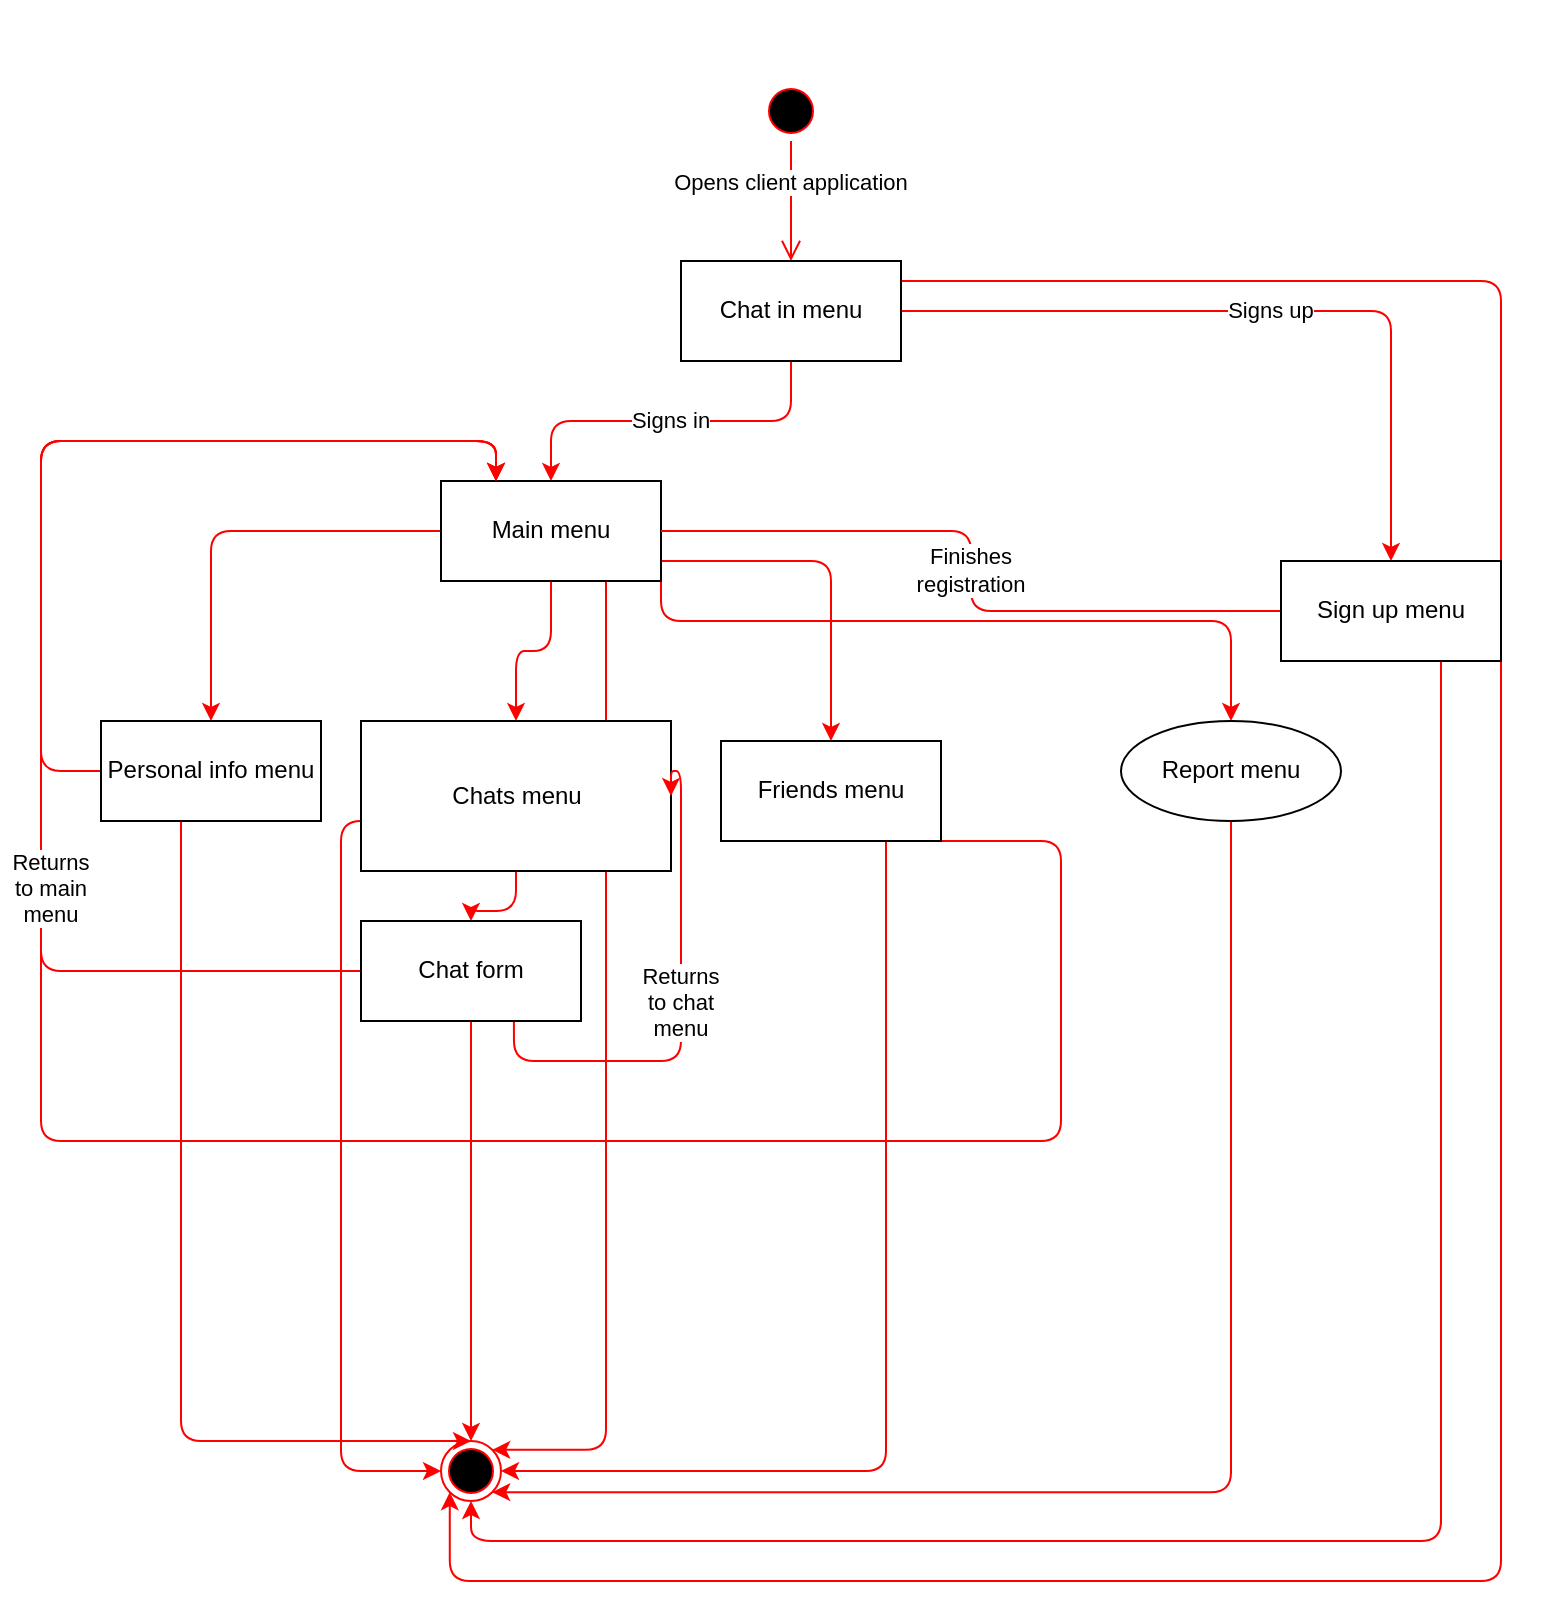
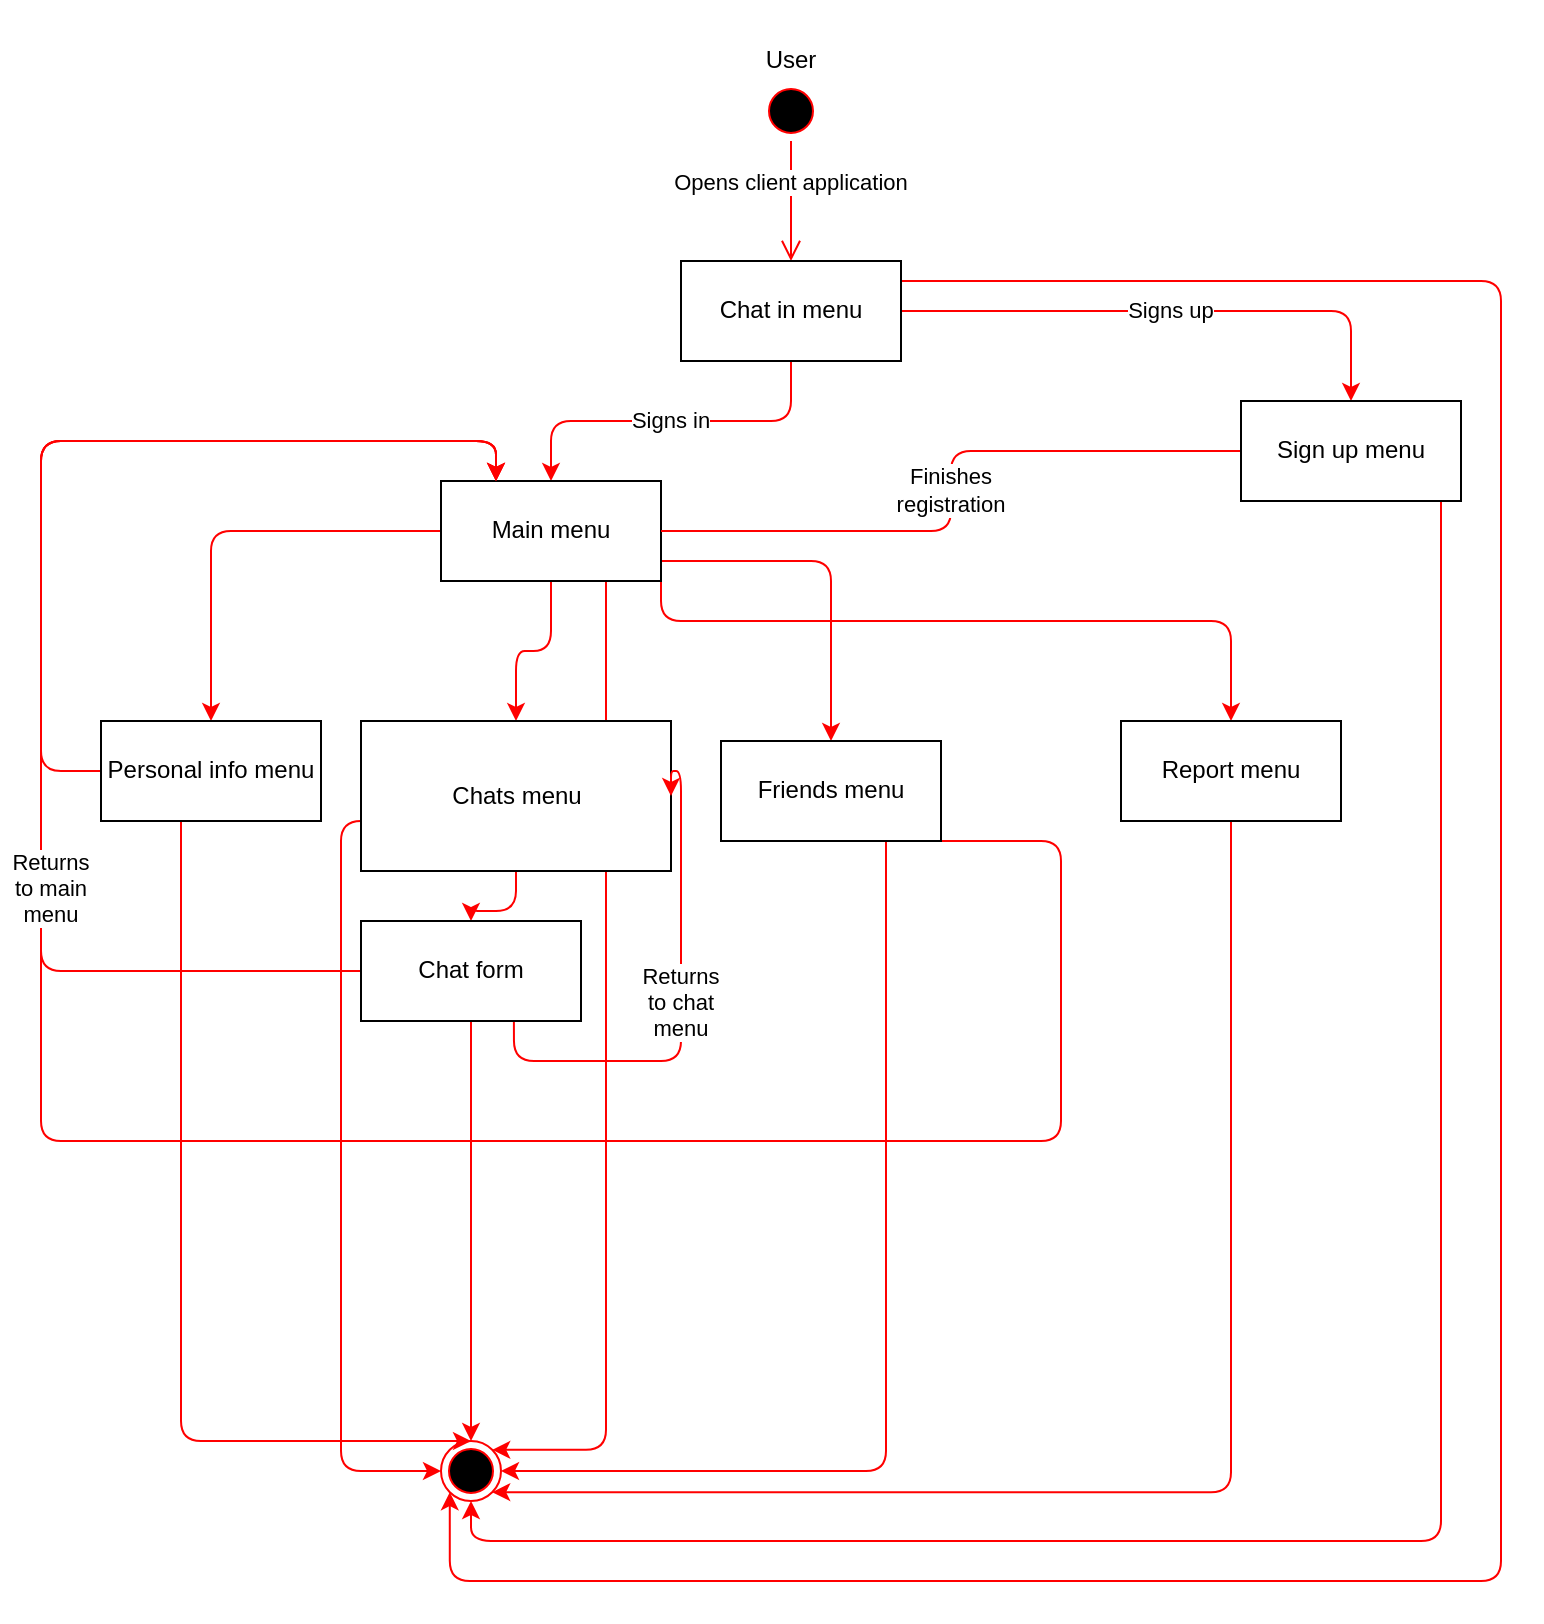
node "User": added
node "Sign up menu": moved (1391, 611) -> (1351, 451)
node "Report menu": shape ellipse -> rectangle
